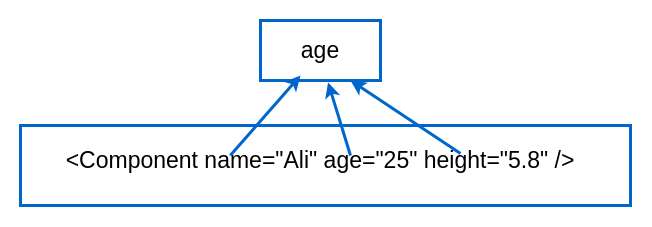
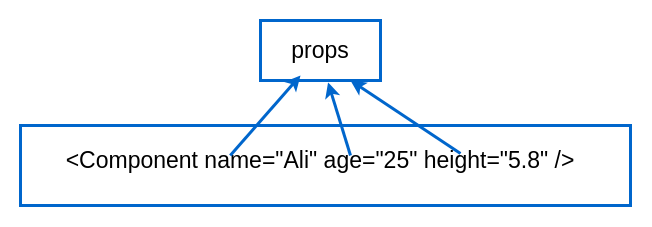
node "age": label "age" -> "props"
